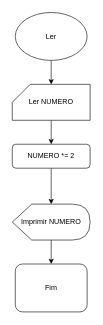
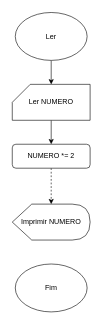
edge "NUMERO *= 2" -> "Imprimir NUMERO": style solid -> dashed
edge "Imprimir NUMERO" -> "Fim": removed
node "Fim": shape rounded rectangle -> ellipse
